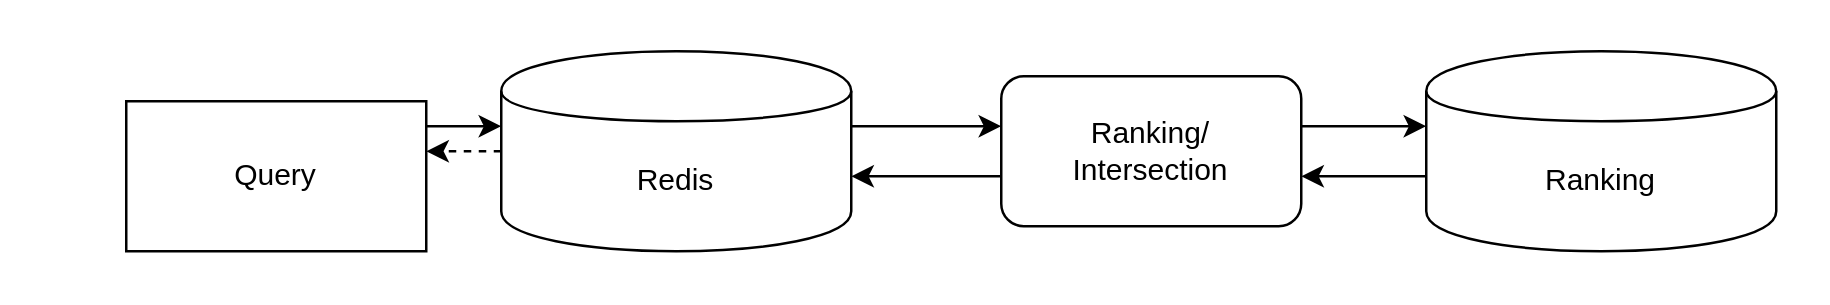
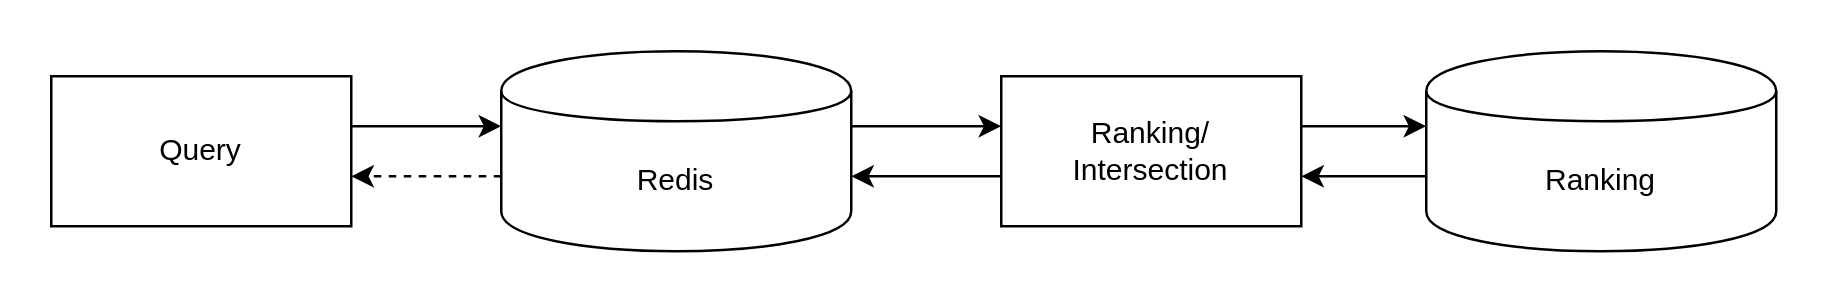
node "Ranking/ Intersection": shape rounded rectangle -> rectangle
node "Query": moved (276, 176) -> (201, 151)
